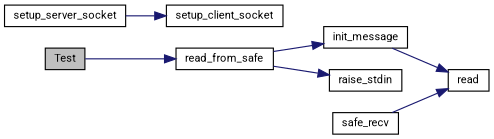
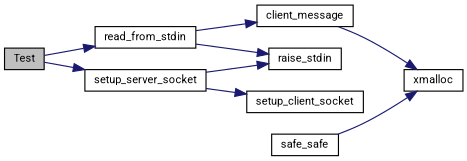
node "init_message": label "init_message" -> "client_message"
node "read_from_safe": label "read_from_safe" -> "read_from_stdin"
edge "Test" -> "setup_server_socket": added
edge "setup_server_socket" -> "raise_stdin": added
node "read": label "read" -> "xmalloc"
node "safe_recv": label "safe_recv" -> "safe_safe"
